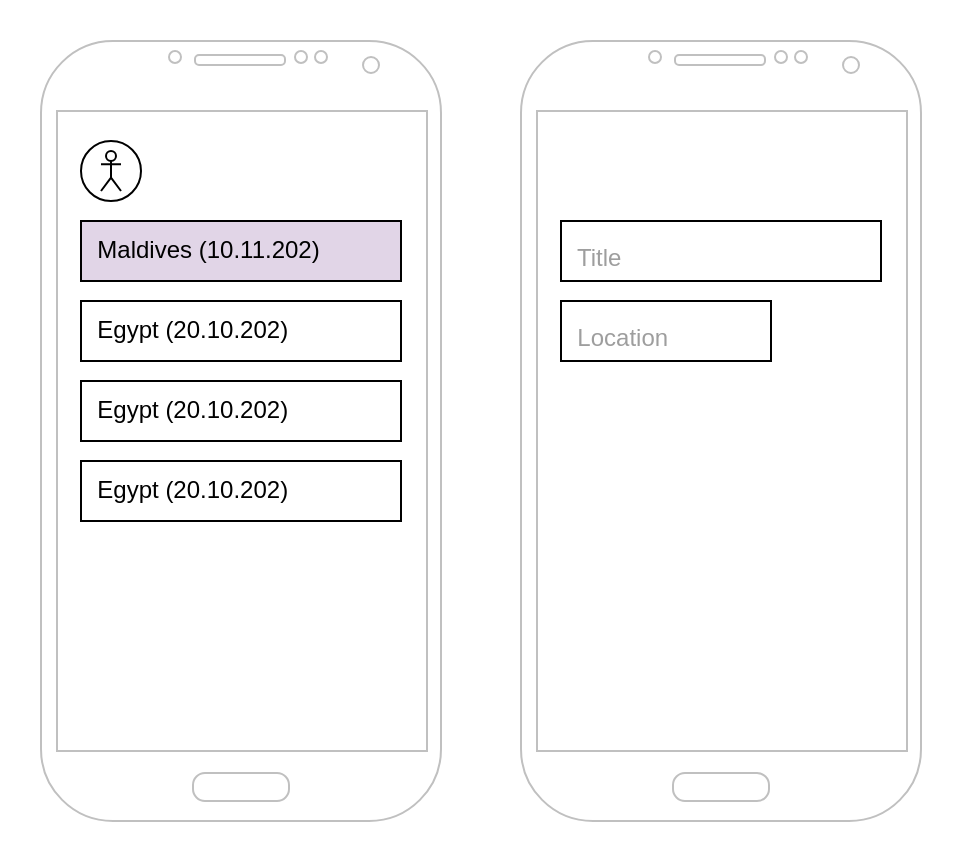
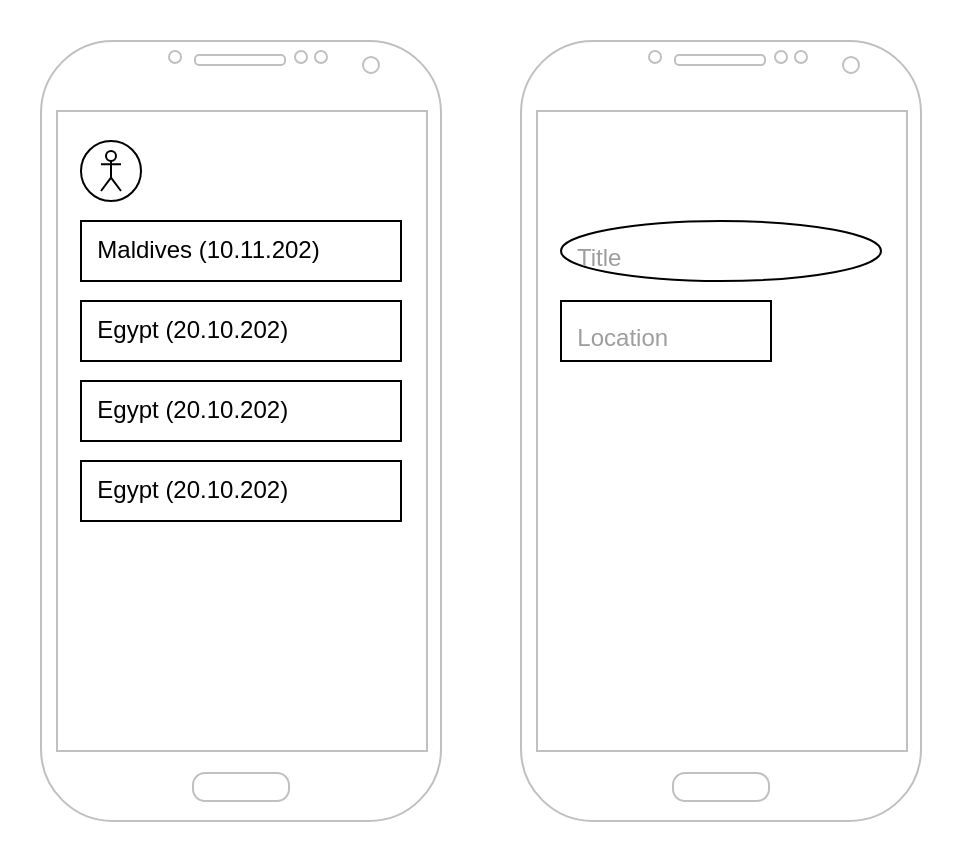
node "Maldives (10.11.202)": fillcolor #e1d5e7 -> #ffffff
node "Title": shape rectangle -> ellipse
